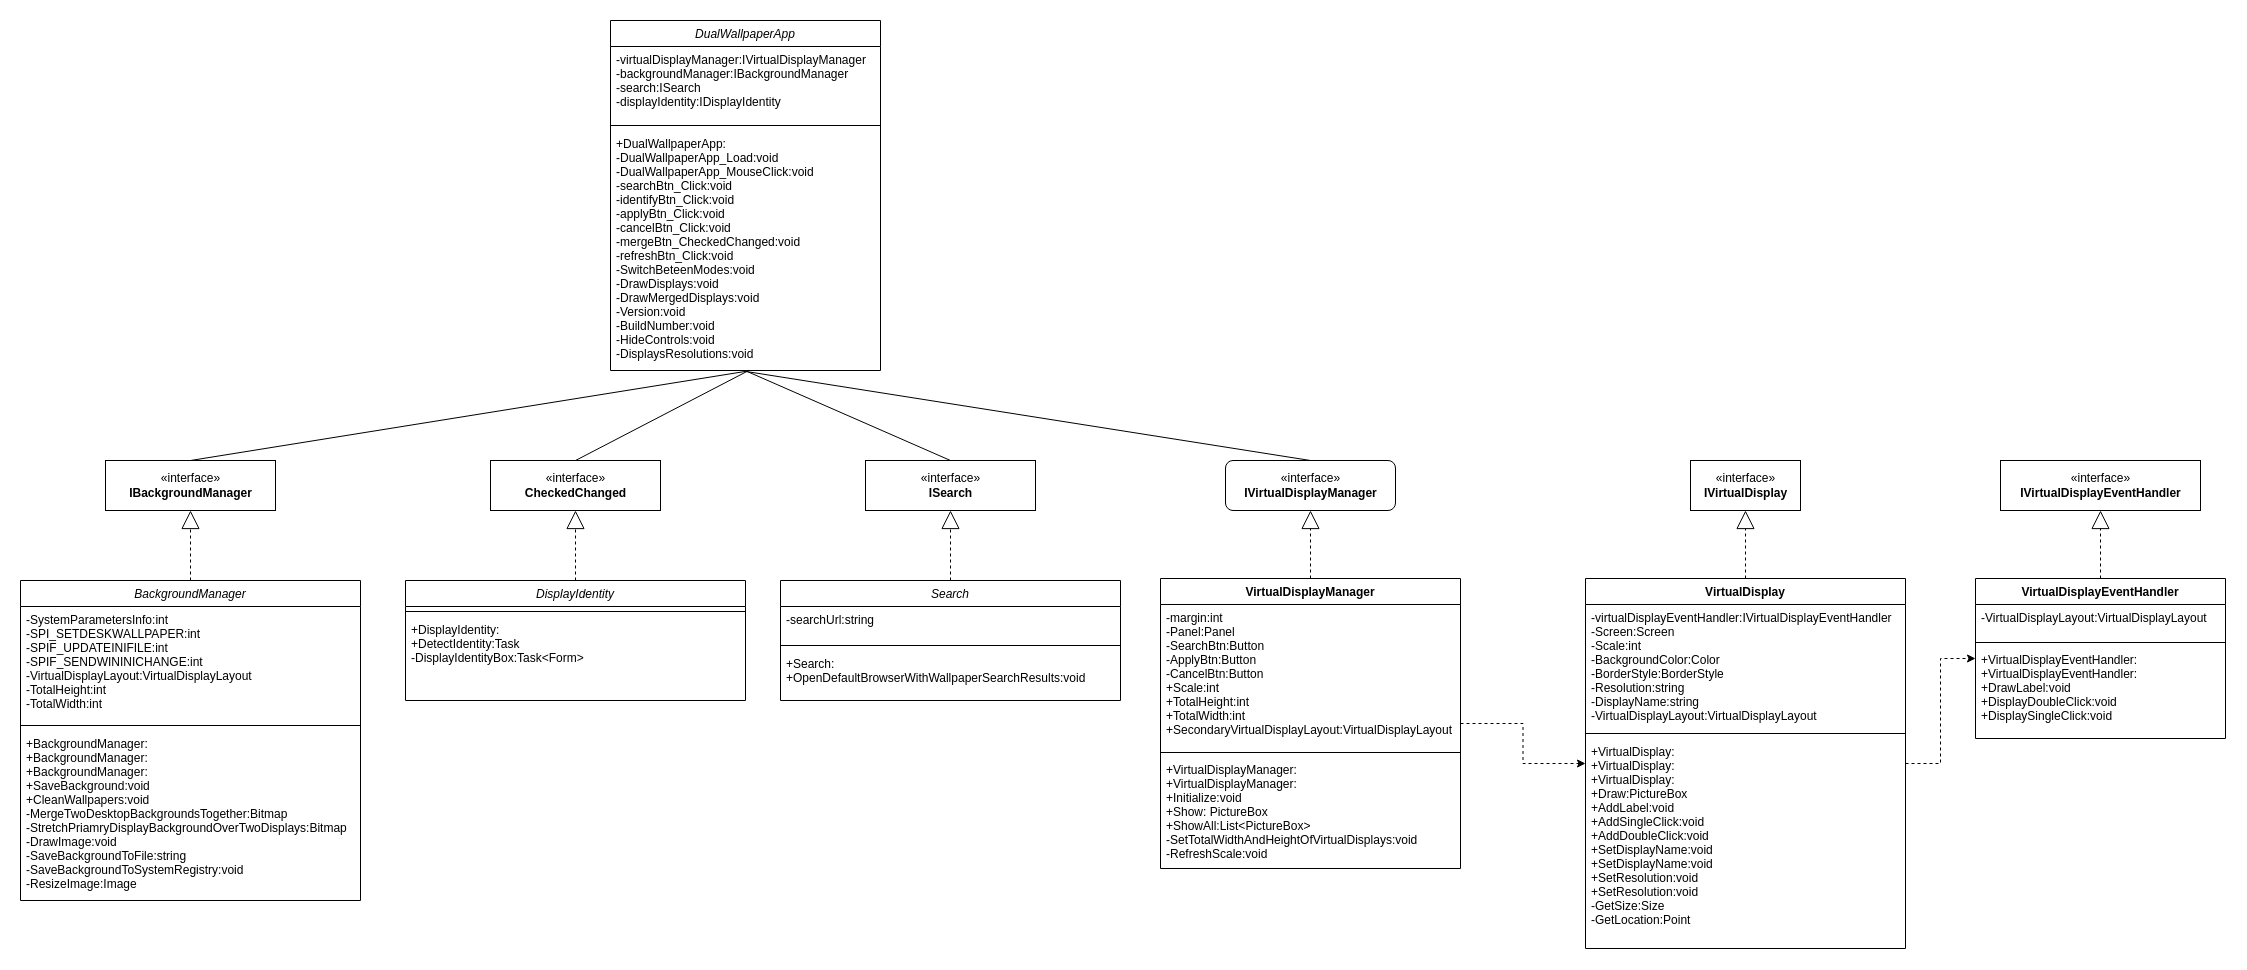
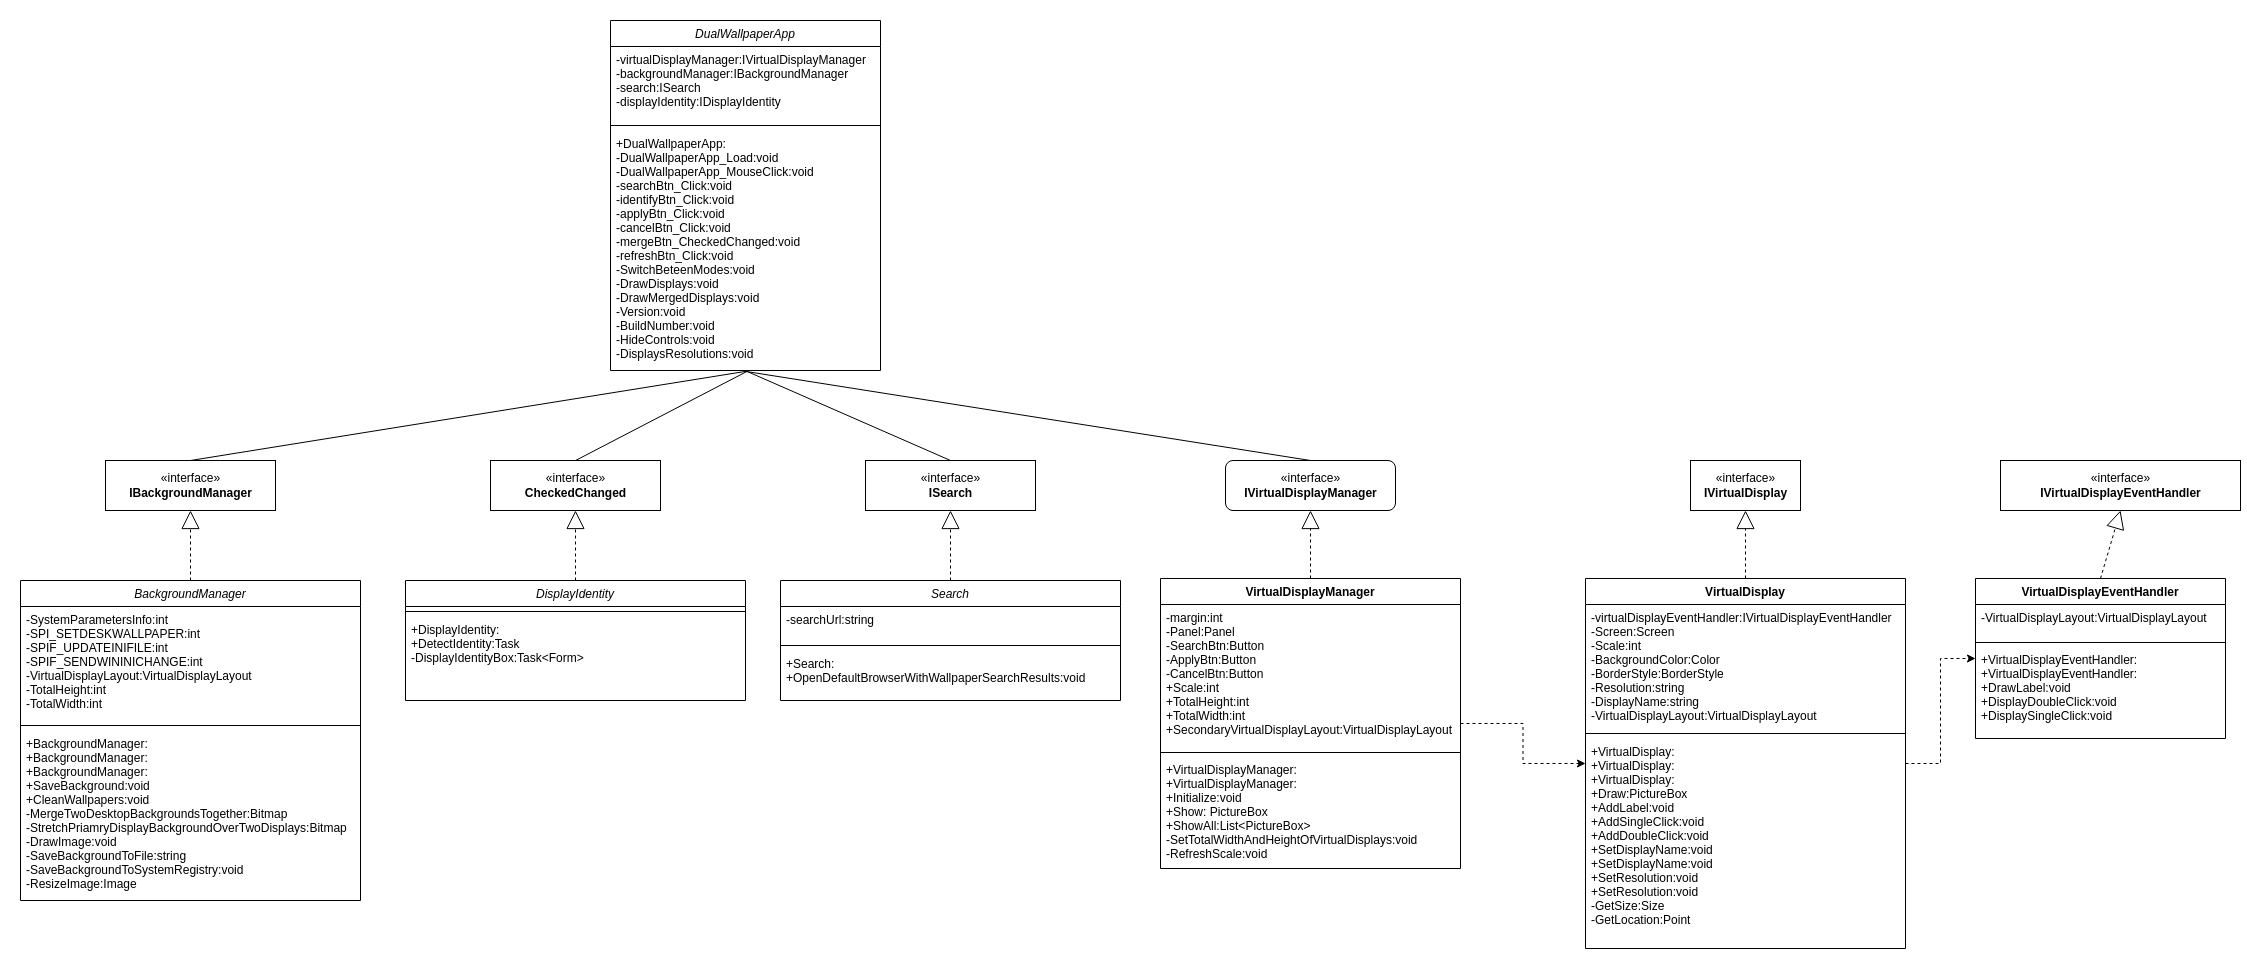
node "«interface» IVirtualDisplayEventHandler": size 200x50 -> 240x50
